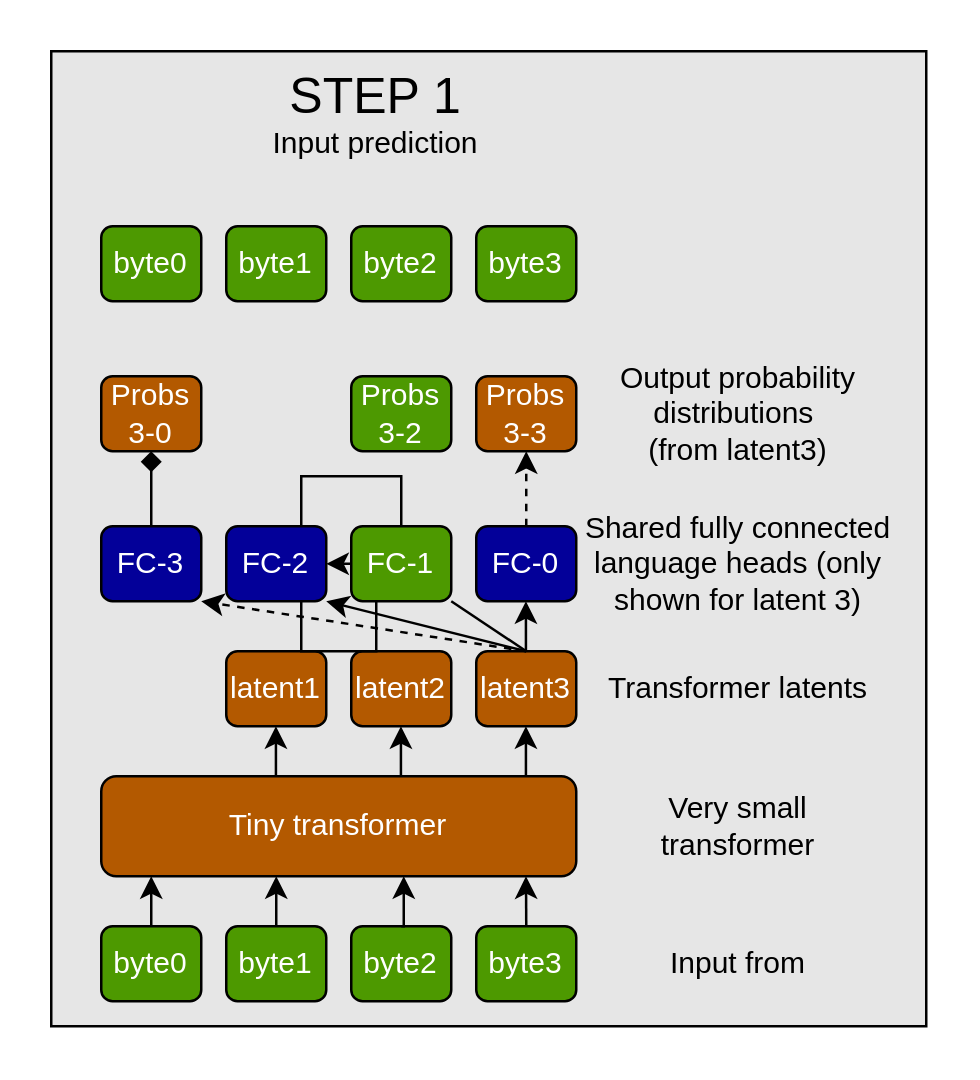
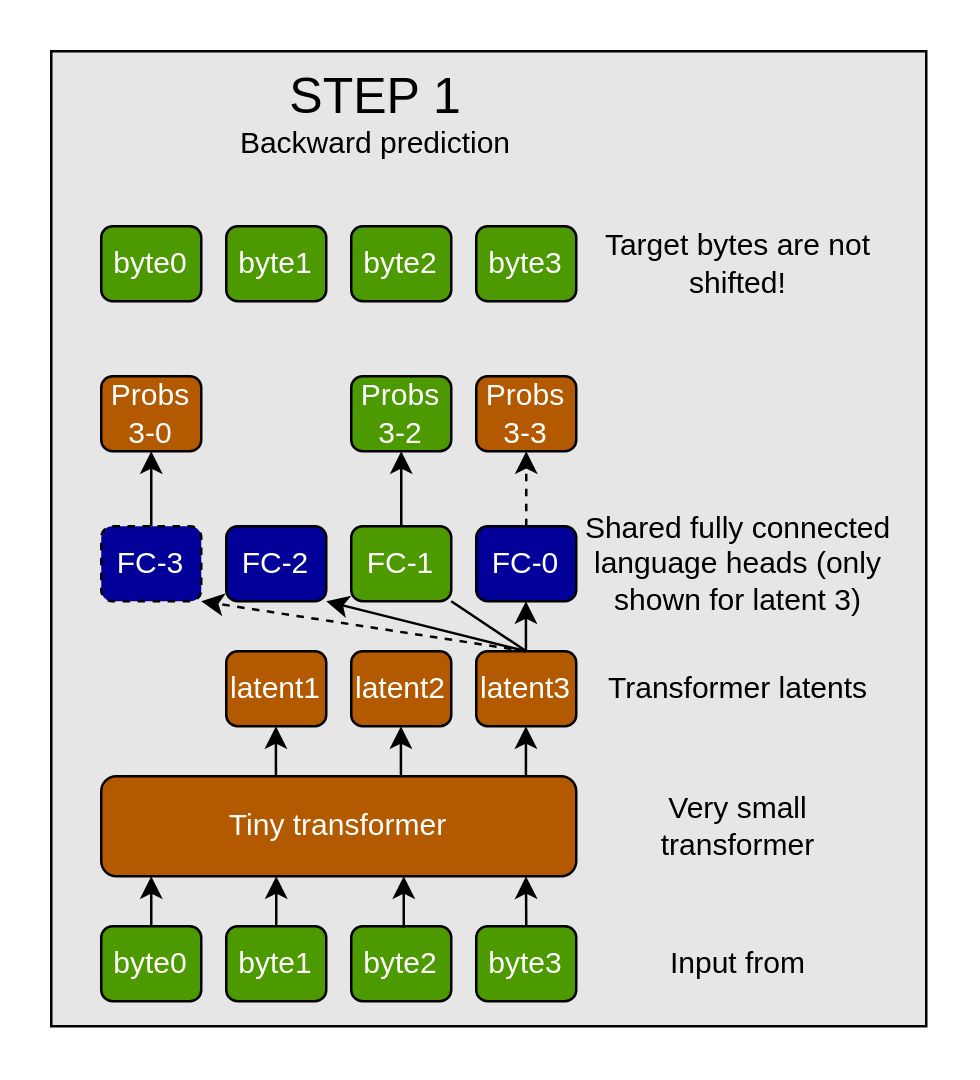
node "STEP 1 Input prediction": label "STEP 1 Input prediction" -> "STEP 1 Backward prediction"
node "Target bytes are not shifted!": added
node "Output probability distributions (from latent3)": removed
edge "FC-3" -> "Probs 3-0": arrowhead diamond -> classic
edge "FC-1" -> "FC-2": now "FC-1" -> "Probs 3-2"
node "FC-3": style solid -> dashed
